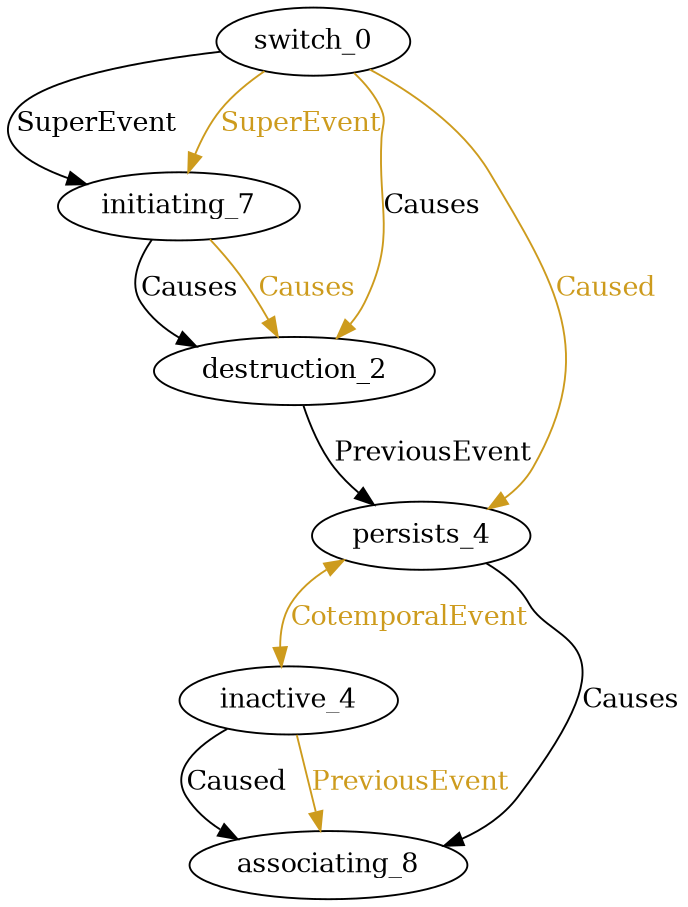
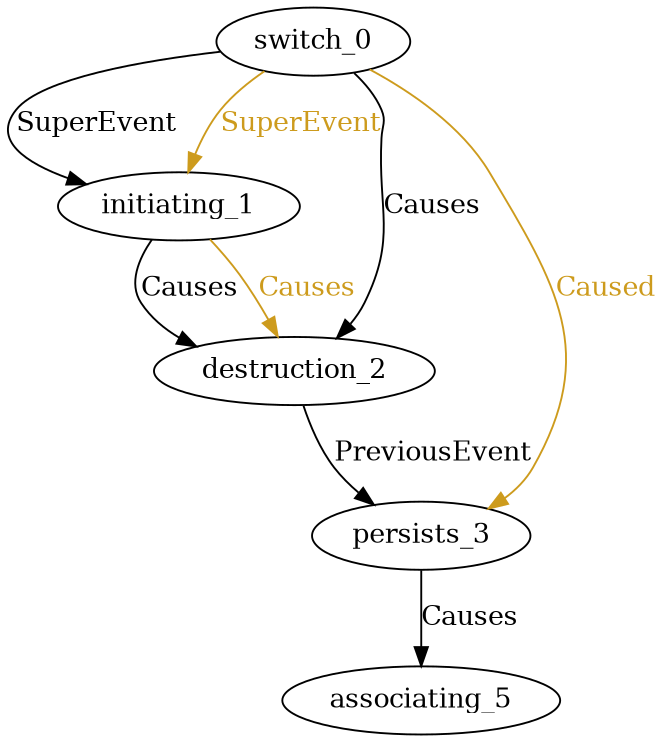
edge "switch_0" -> "destruction_2": color goldenrod3 -> Black
node "initiating_7": label "initiating_7" -> "initiating_1"
node "persists_4": label "persists_4" -> "persists_3"
node "inactive_4": removed
node "associating_8": label "associating_8" -> "associating_5"
